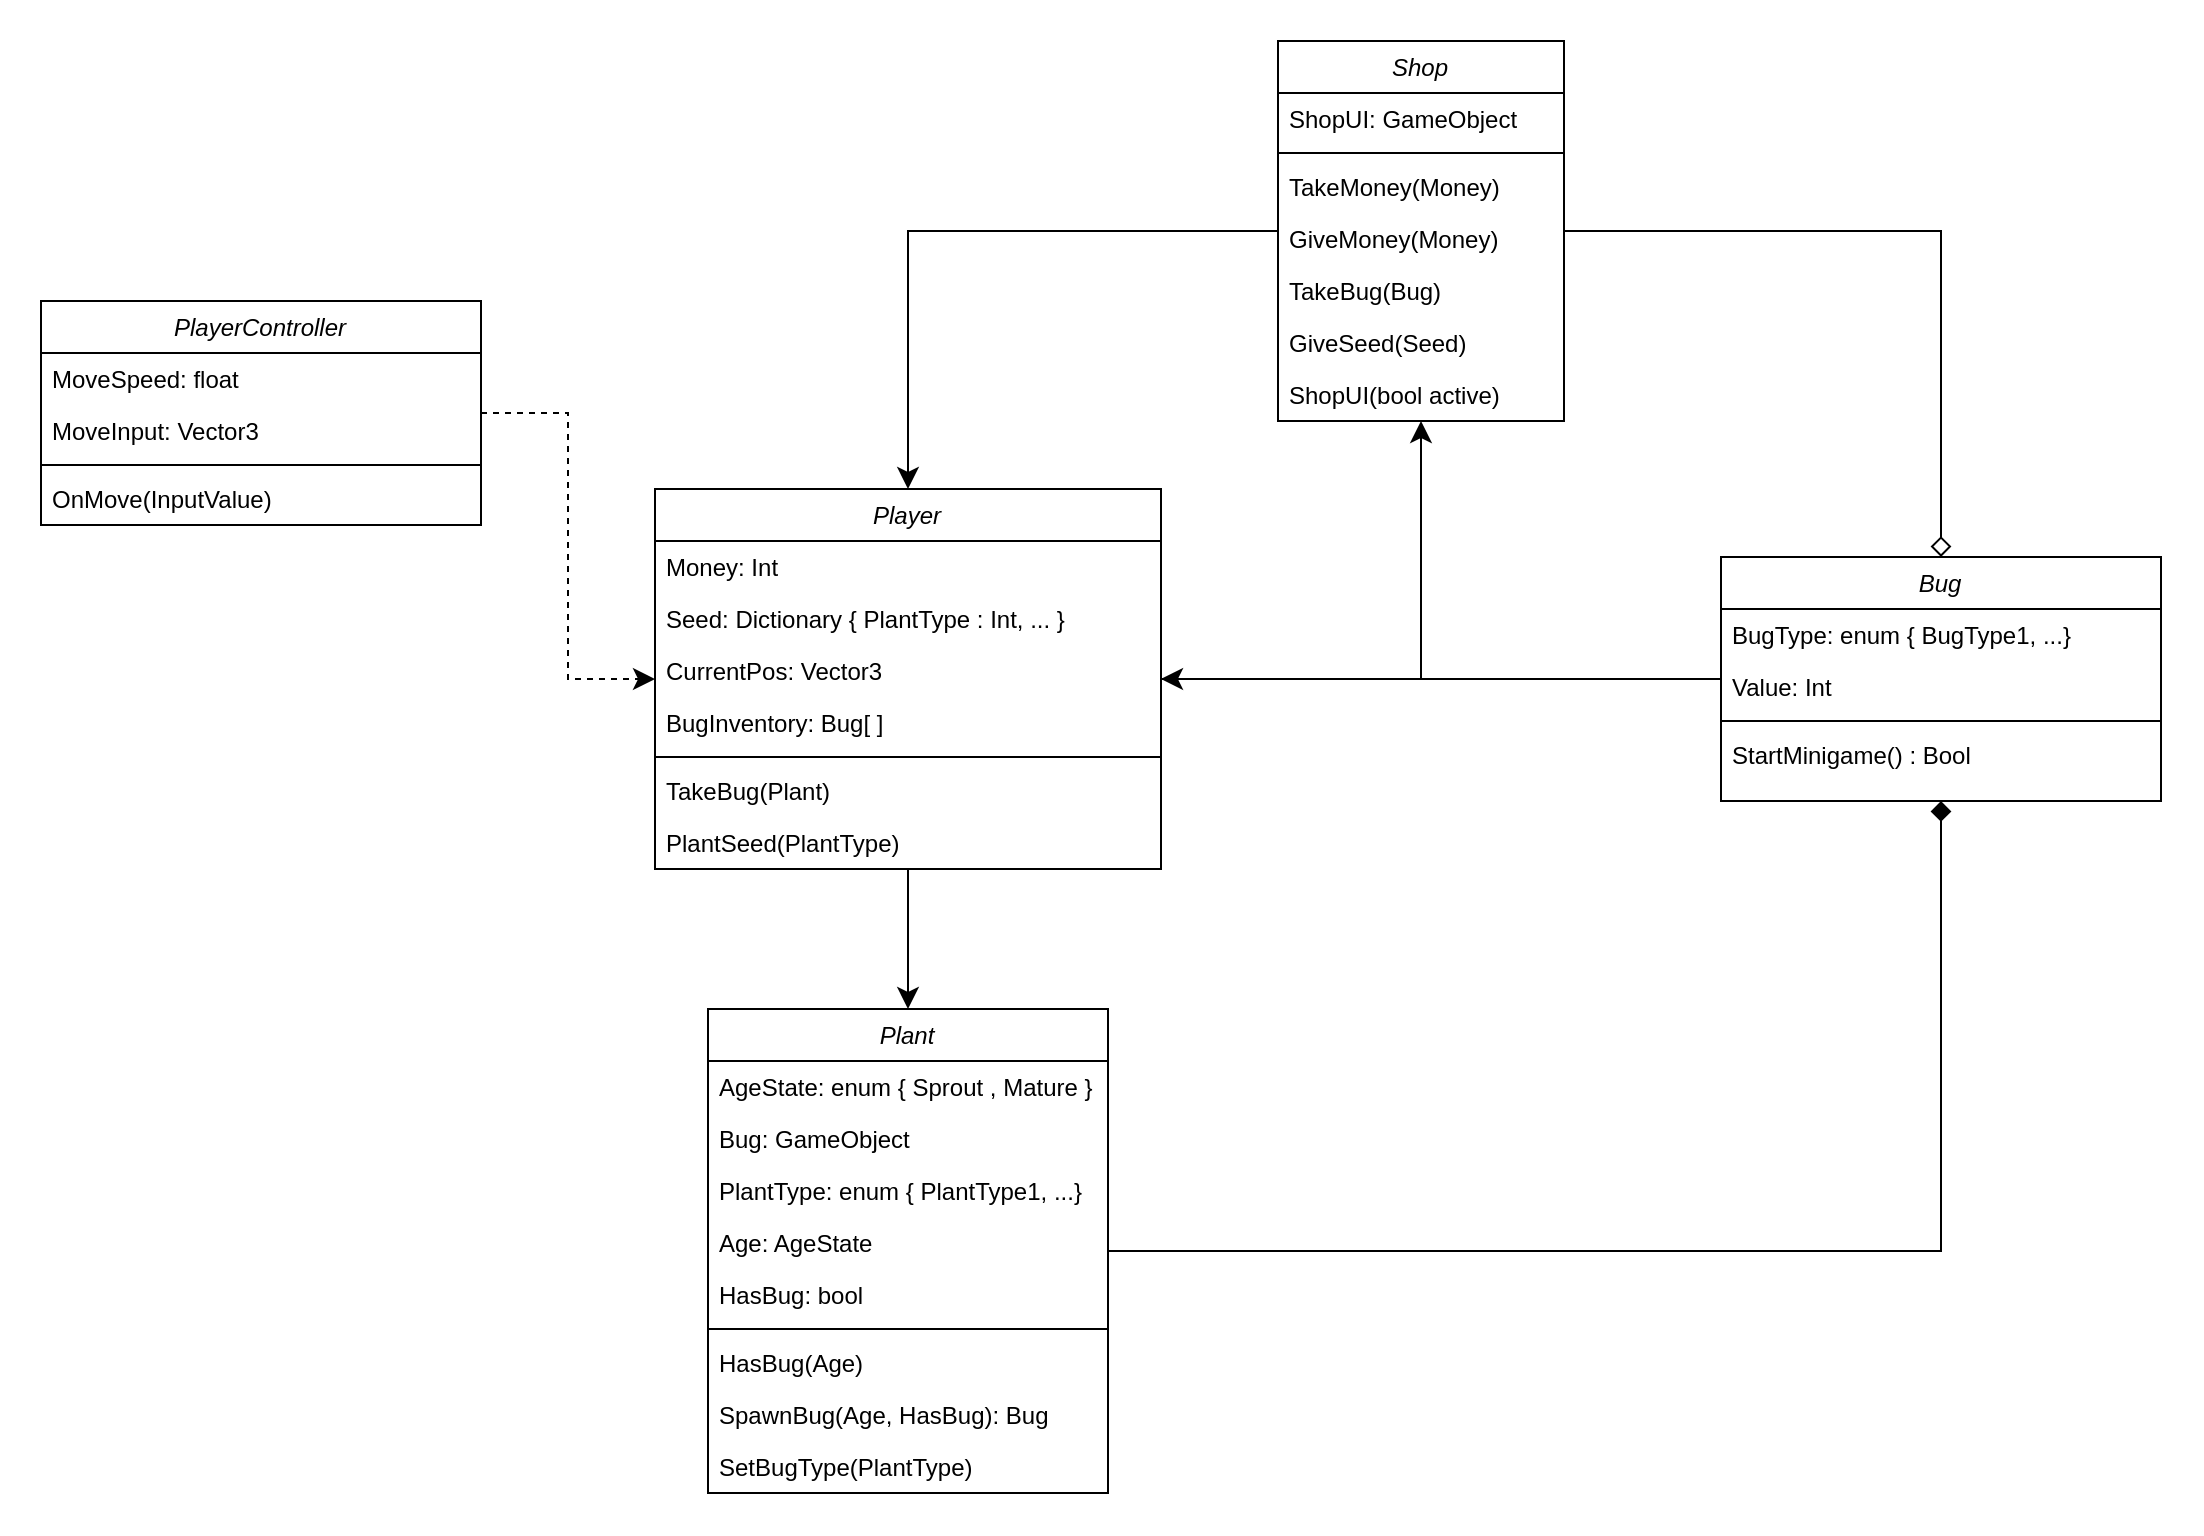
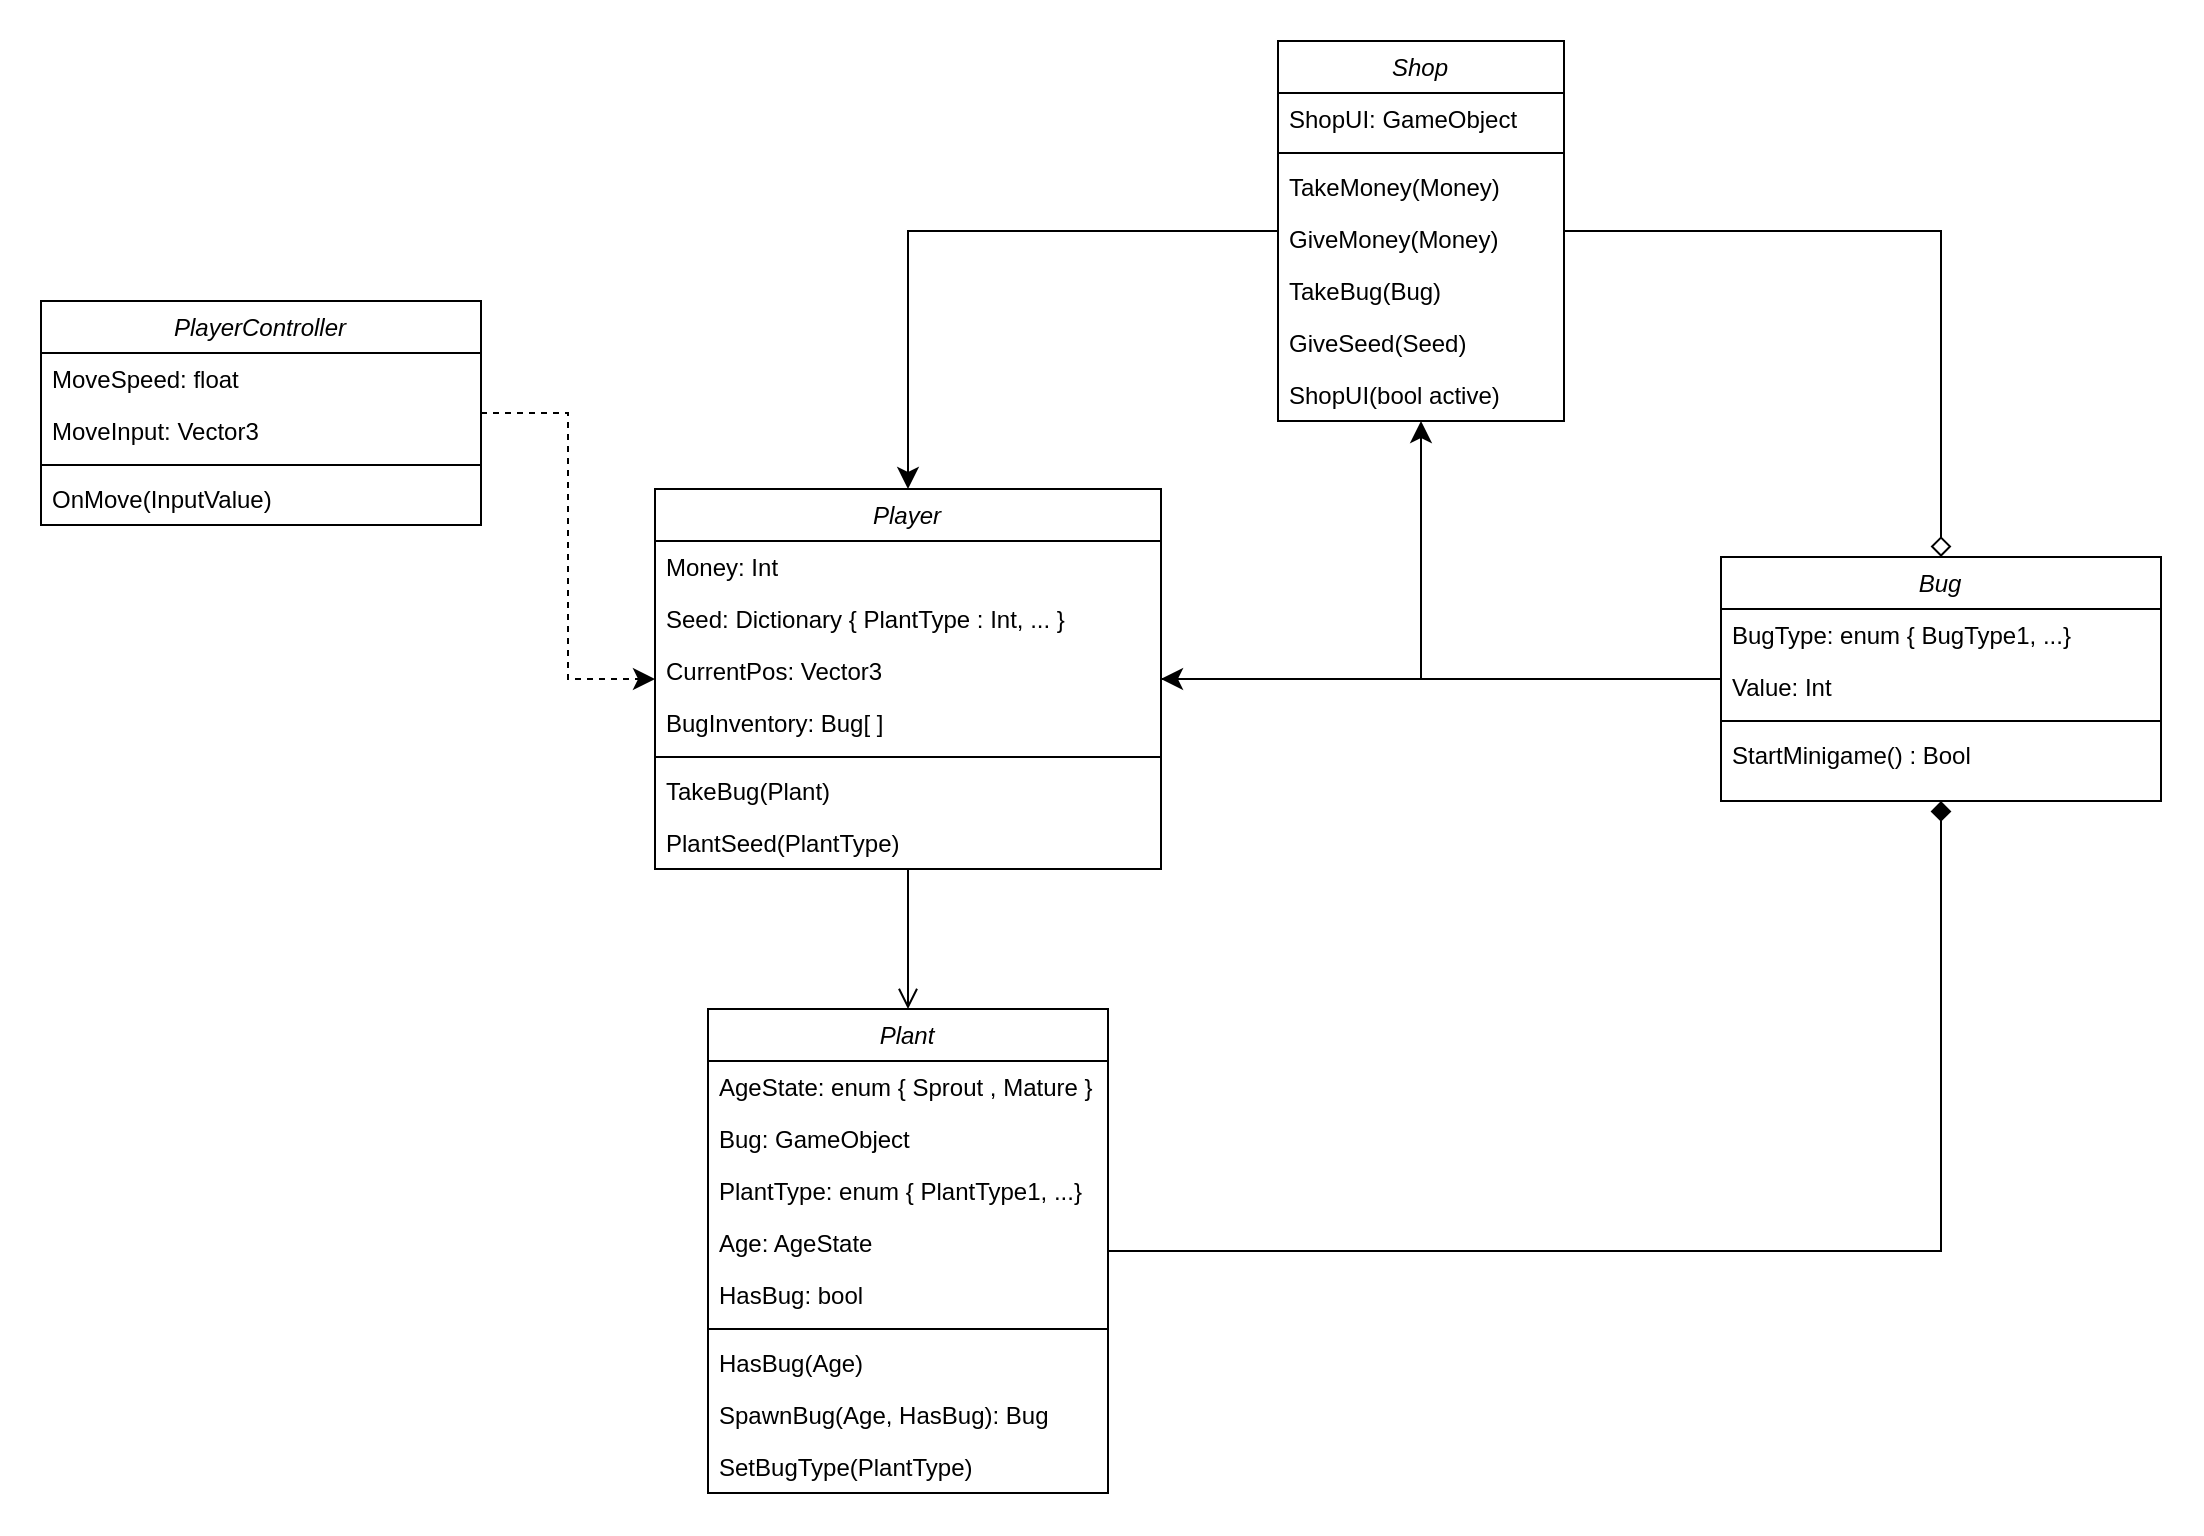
edge "Player" -> "Plant": arrowhead classic -> open
